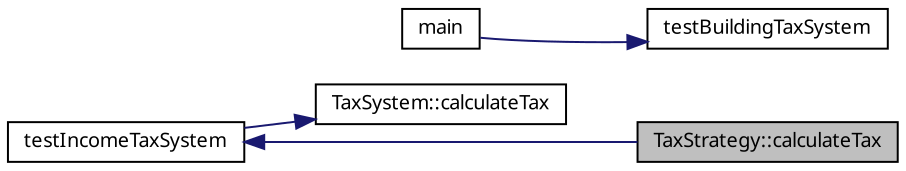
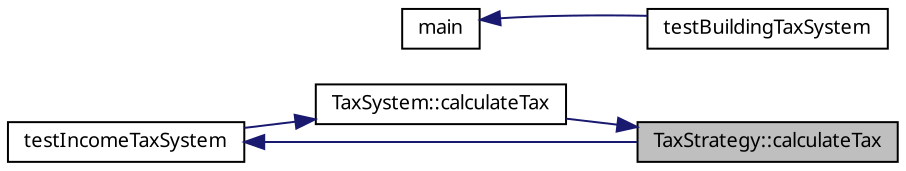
edge "main" -> "testBuildingTaxSystem": reversed
edge "TaxSystem::calculateTax" -> "TaxStrategy::calculateTax": added
